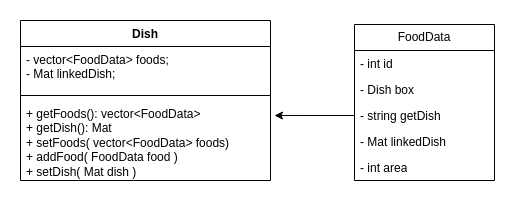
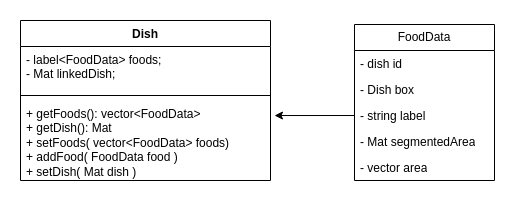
node "- int id": label "- int id" -> "- dish id"
node "- vector<FoodData> foods; - Mat linkedDish;": label "- vector<FoodData> foods; - Mat linkedDish;" -> "- label<FoodData> foods; - Mat linkedDish;"
node "- string getDish": label "- string getDish" -> "- string label"
node "- Mat linkedDish": label "- Mat linkedDish" -> "- Mat segmentedArea"
node "- int area": label "- int area" -> "- vector area"
